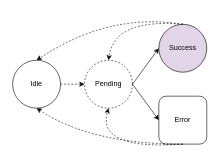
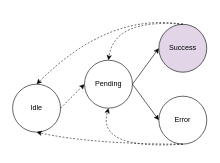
node "Idle": moved (36, 84) -> (36, 108)
node "Pending": style dashed -> solid
node "Error": shape rounded rectangle -> ellipse
